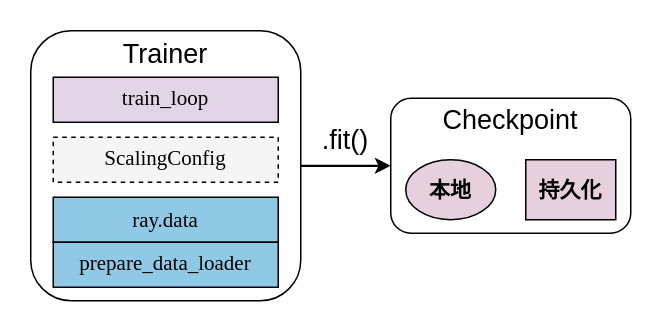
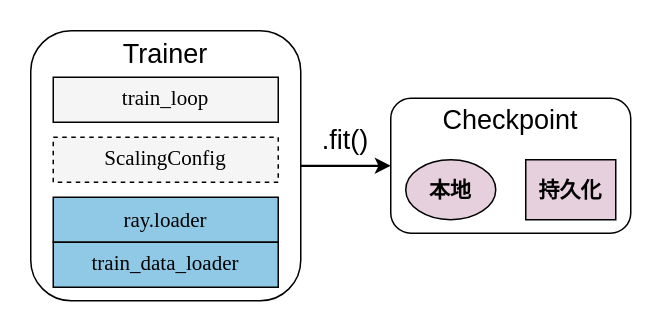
node "train_loop": fillcolor #e1d5e7 -> #f5f5f5
node "ray.data": label "ray.data" -> "ray.loader"
node "prepare_data_loader": label "prepare_data_loader" -> "train_data_loader"
